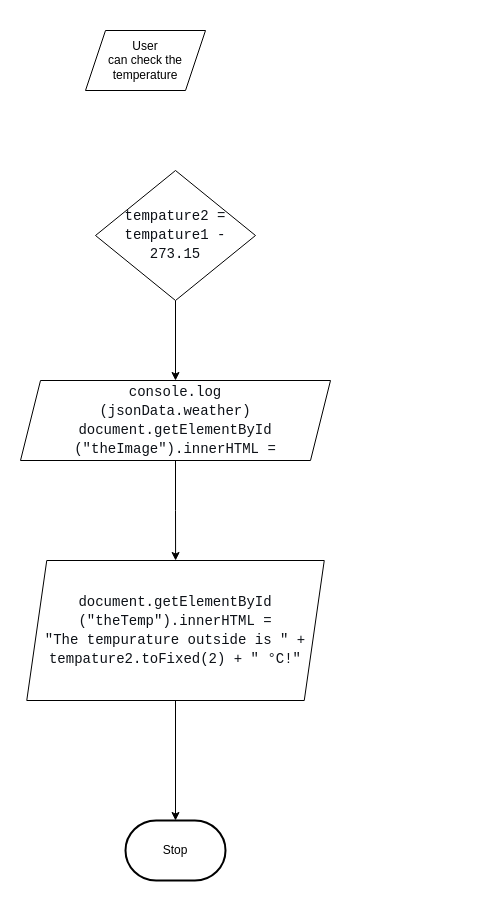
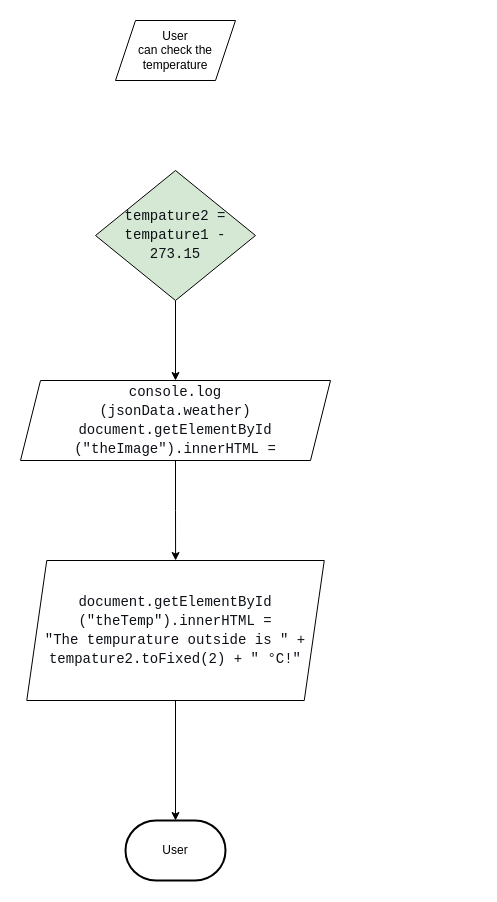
node "User can check the temperature": moved (146, 61) -> (176, 51)
node "tempature2 = tempature1 - 273.15": fillcolor #ffffff -> #d5e8d4
node "Stop": label "Stop" -> "User"
